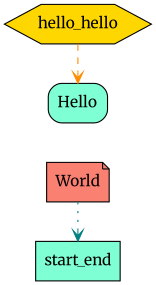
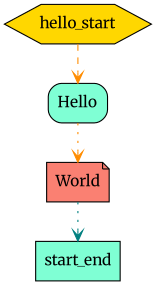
node "hello_hello": label "hello_hello" -> "hello_start"
edge "Hello" -> "World": added
